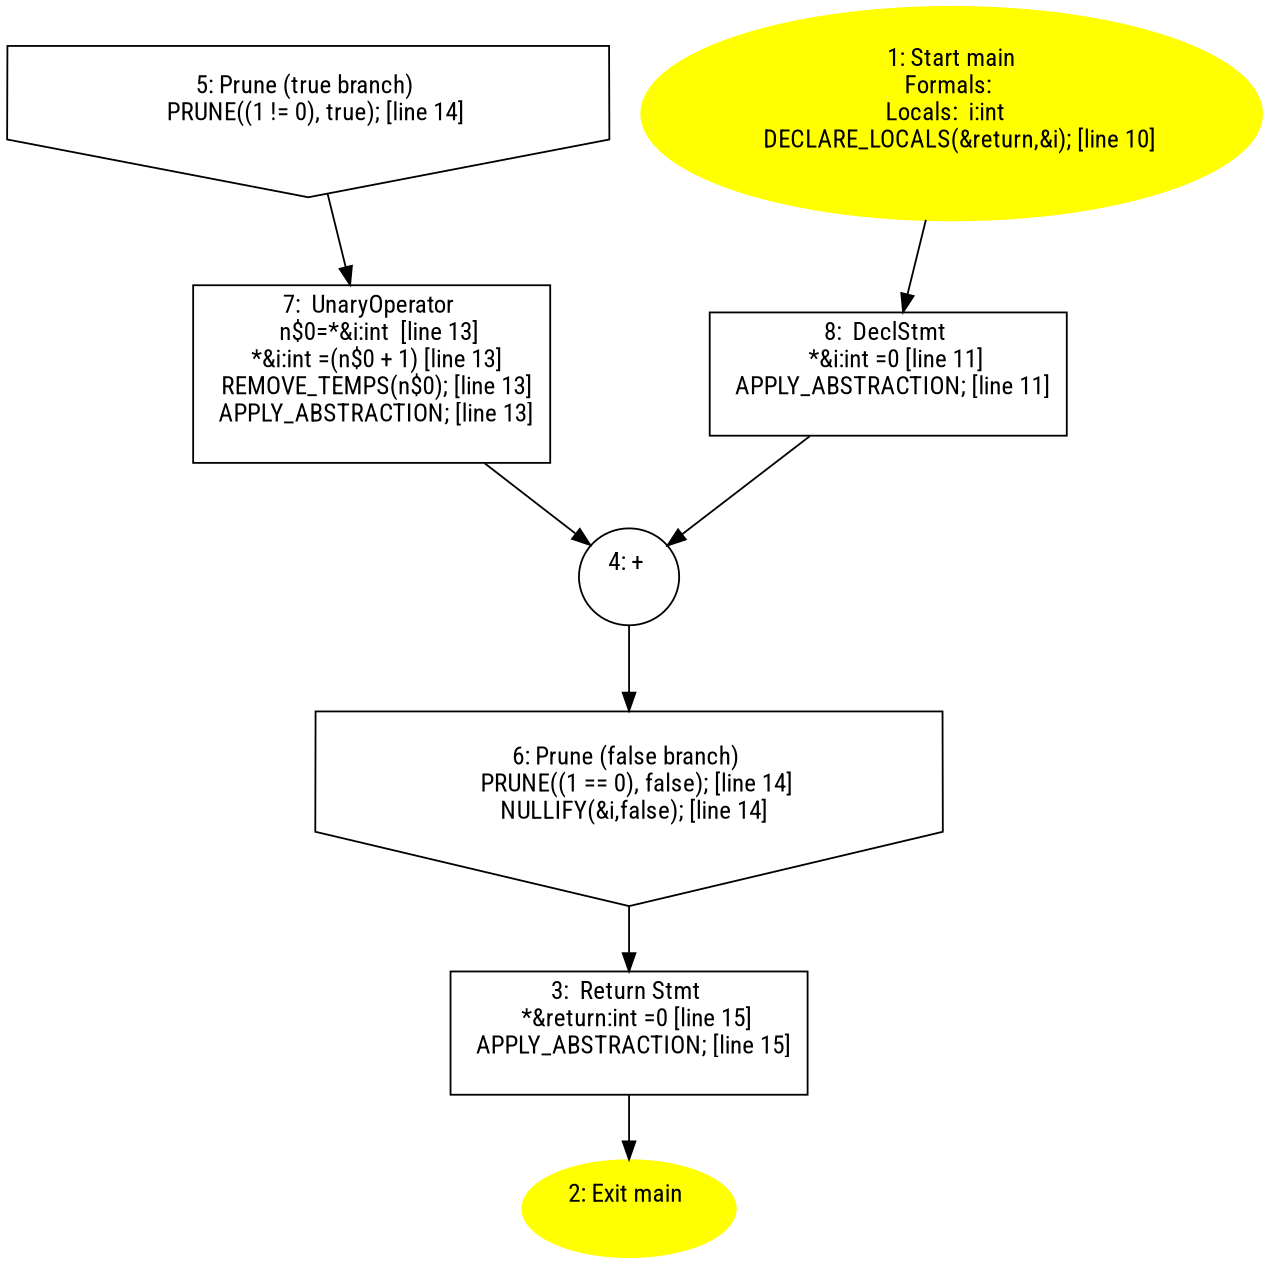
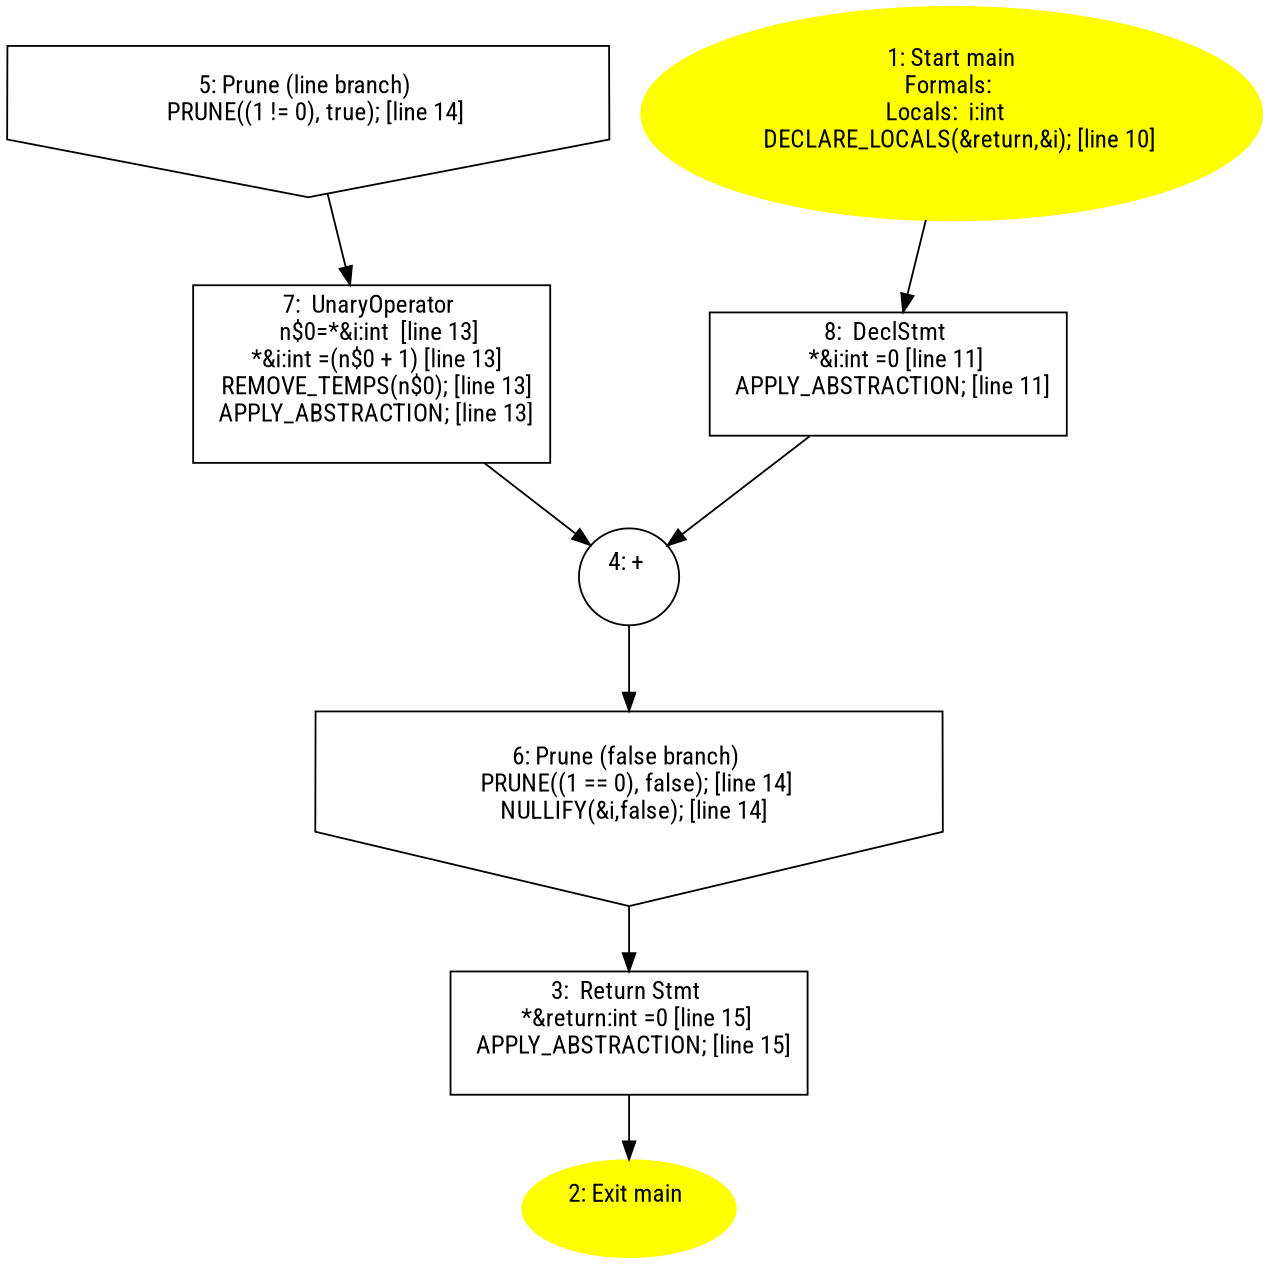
node "5: Prune (true branch) PRUNE((1 != 0), true); [line 14]": label "5: Prune (true branch) PRUNE((1 != 0), true); [line 14]" -> "5: Prune (line branch) PRUNE((1 != 0), true); [line 14]"
